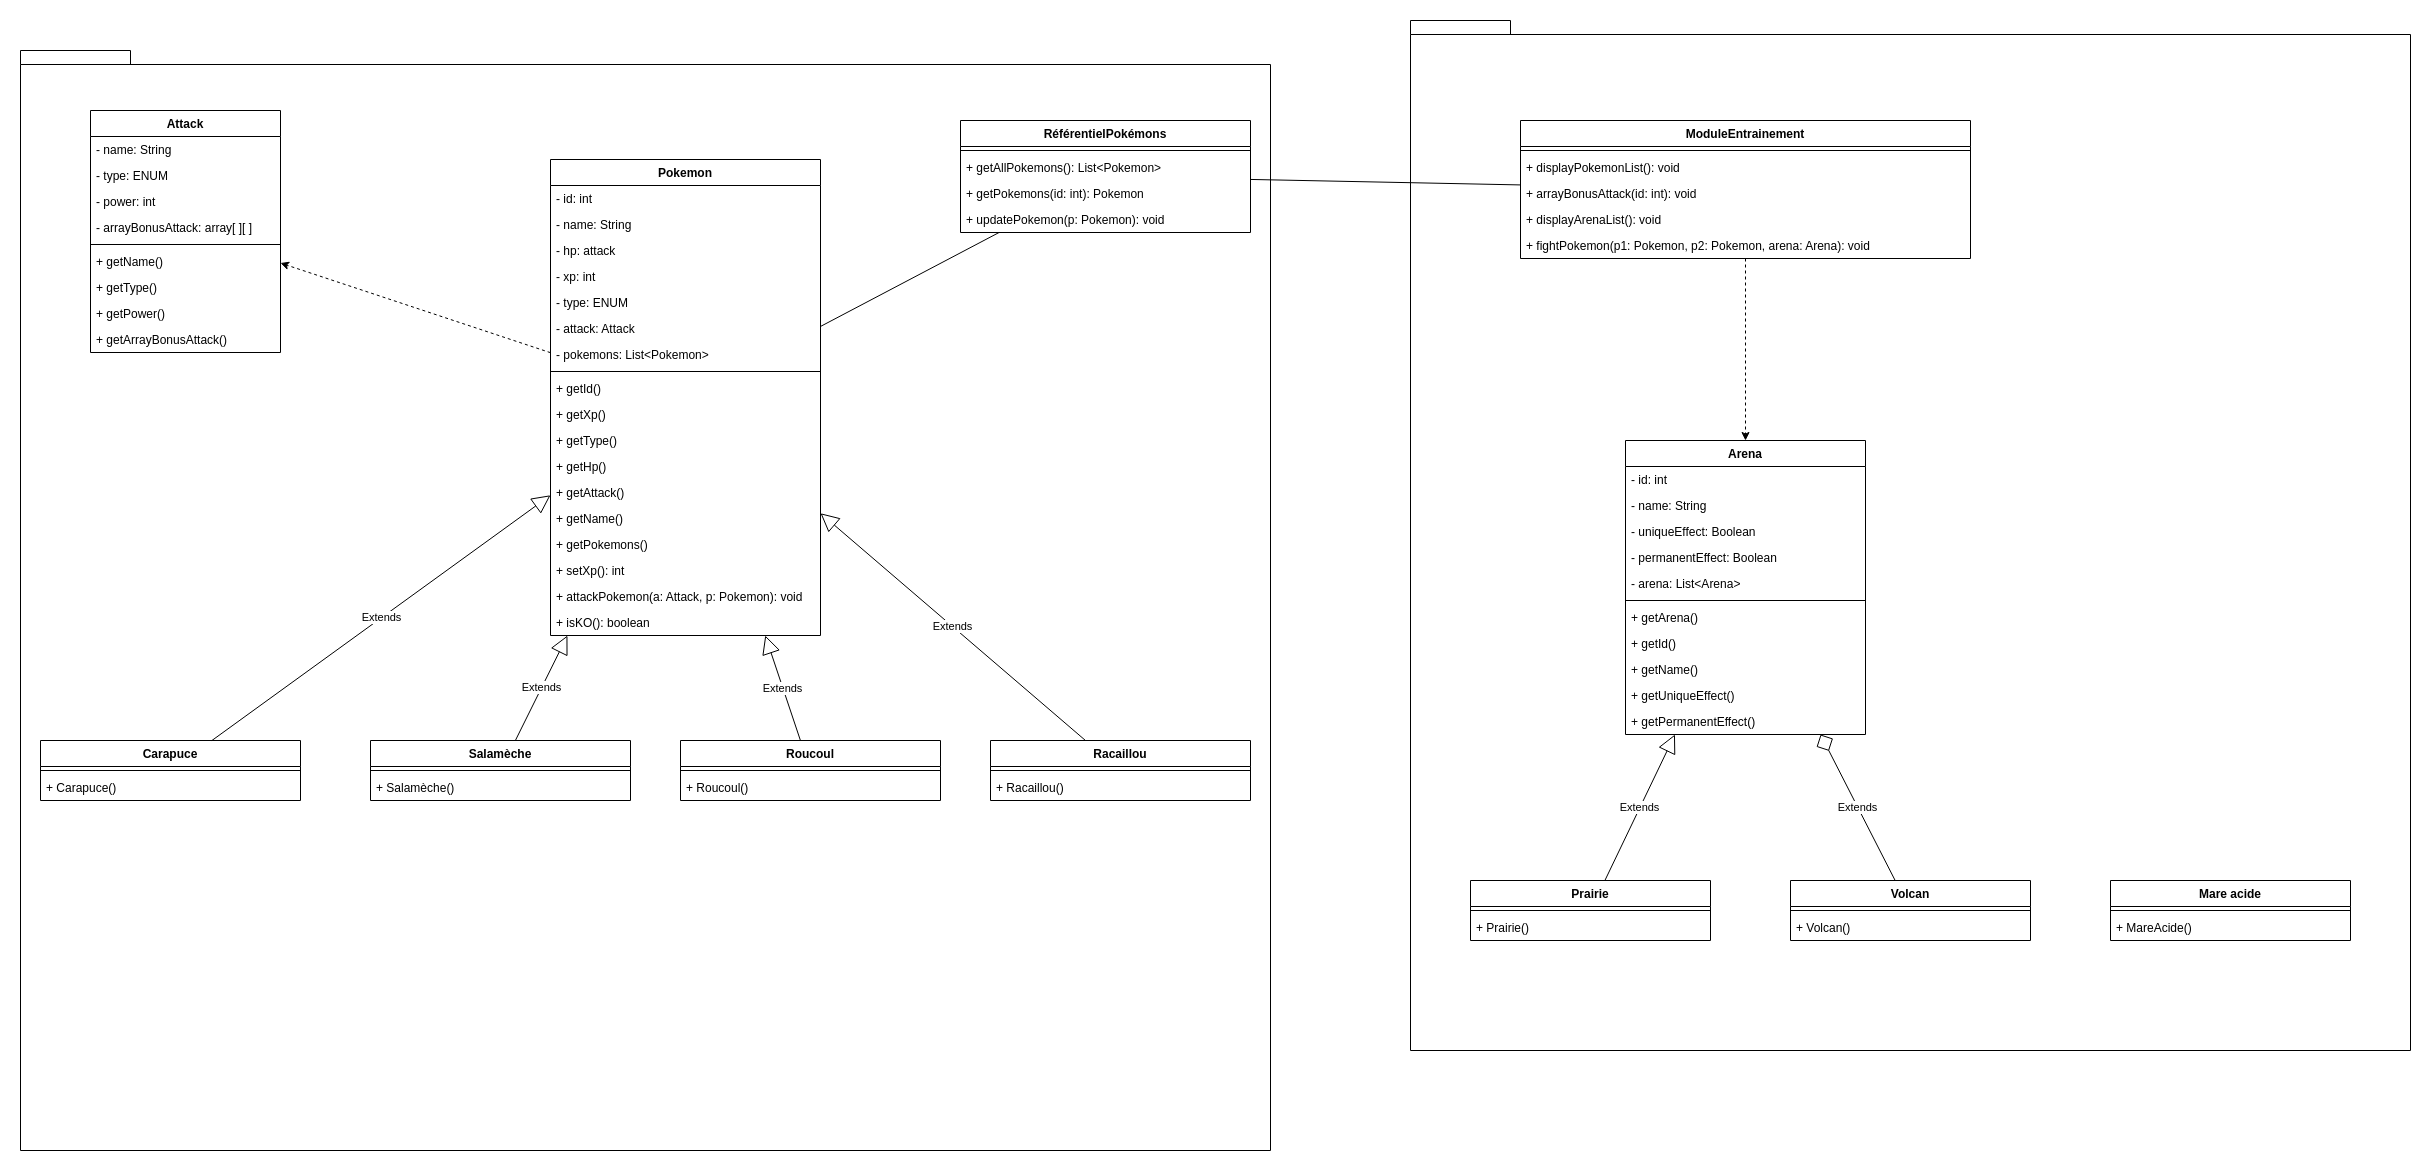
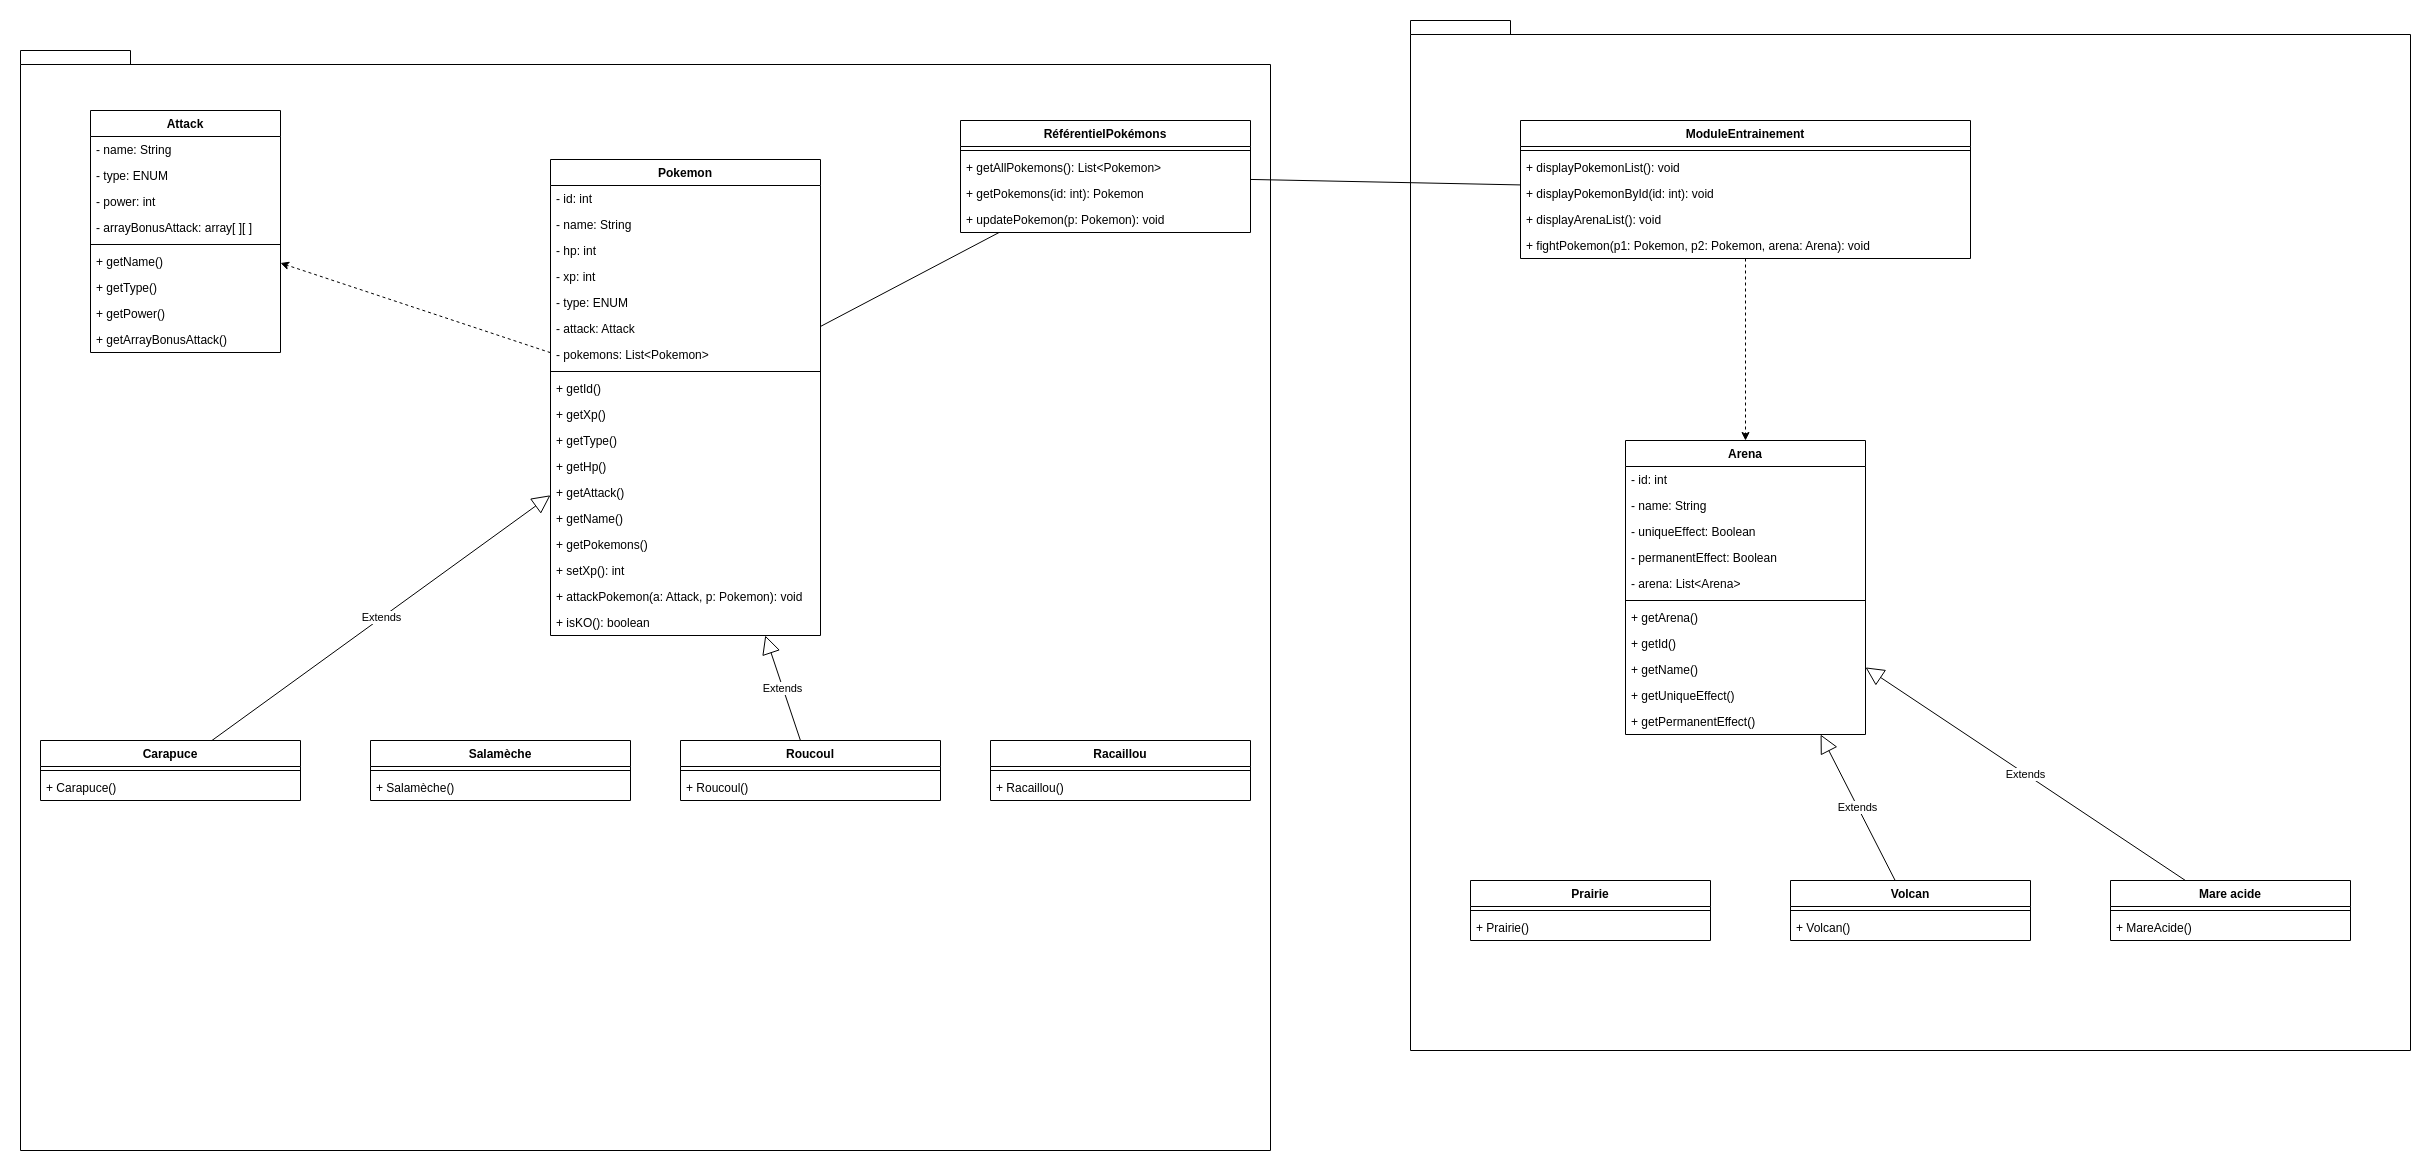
node "+ arrayBonusAttack(id: int): void": label "+ arrayBonusAttack(id: int): void" -> "+ displayPokemonById(id: int): void"
node "- hp: attack": label "- hp: attack" -> "- hp: int"
edge "Racaillou" -> "Pokemon": removed, label "Extends"
edge "Salamèche" -> "Pokemon": removed, label "Extends"
edge "Volcan" -> "Arena": arrowhead diamond -> block
edge "Mare acide" -> "Arena": added, label "Extends"
edge "Prairie" -> "Arena": removed, label "Extends"
